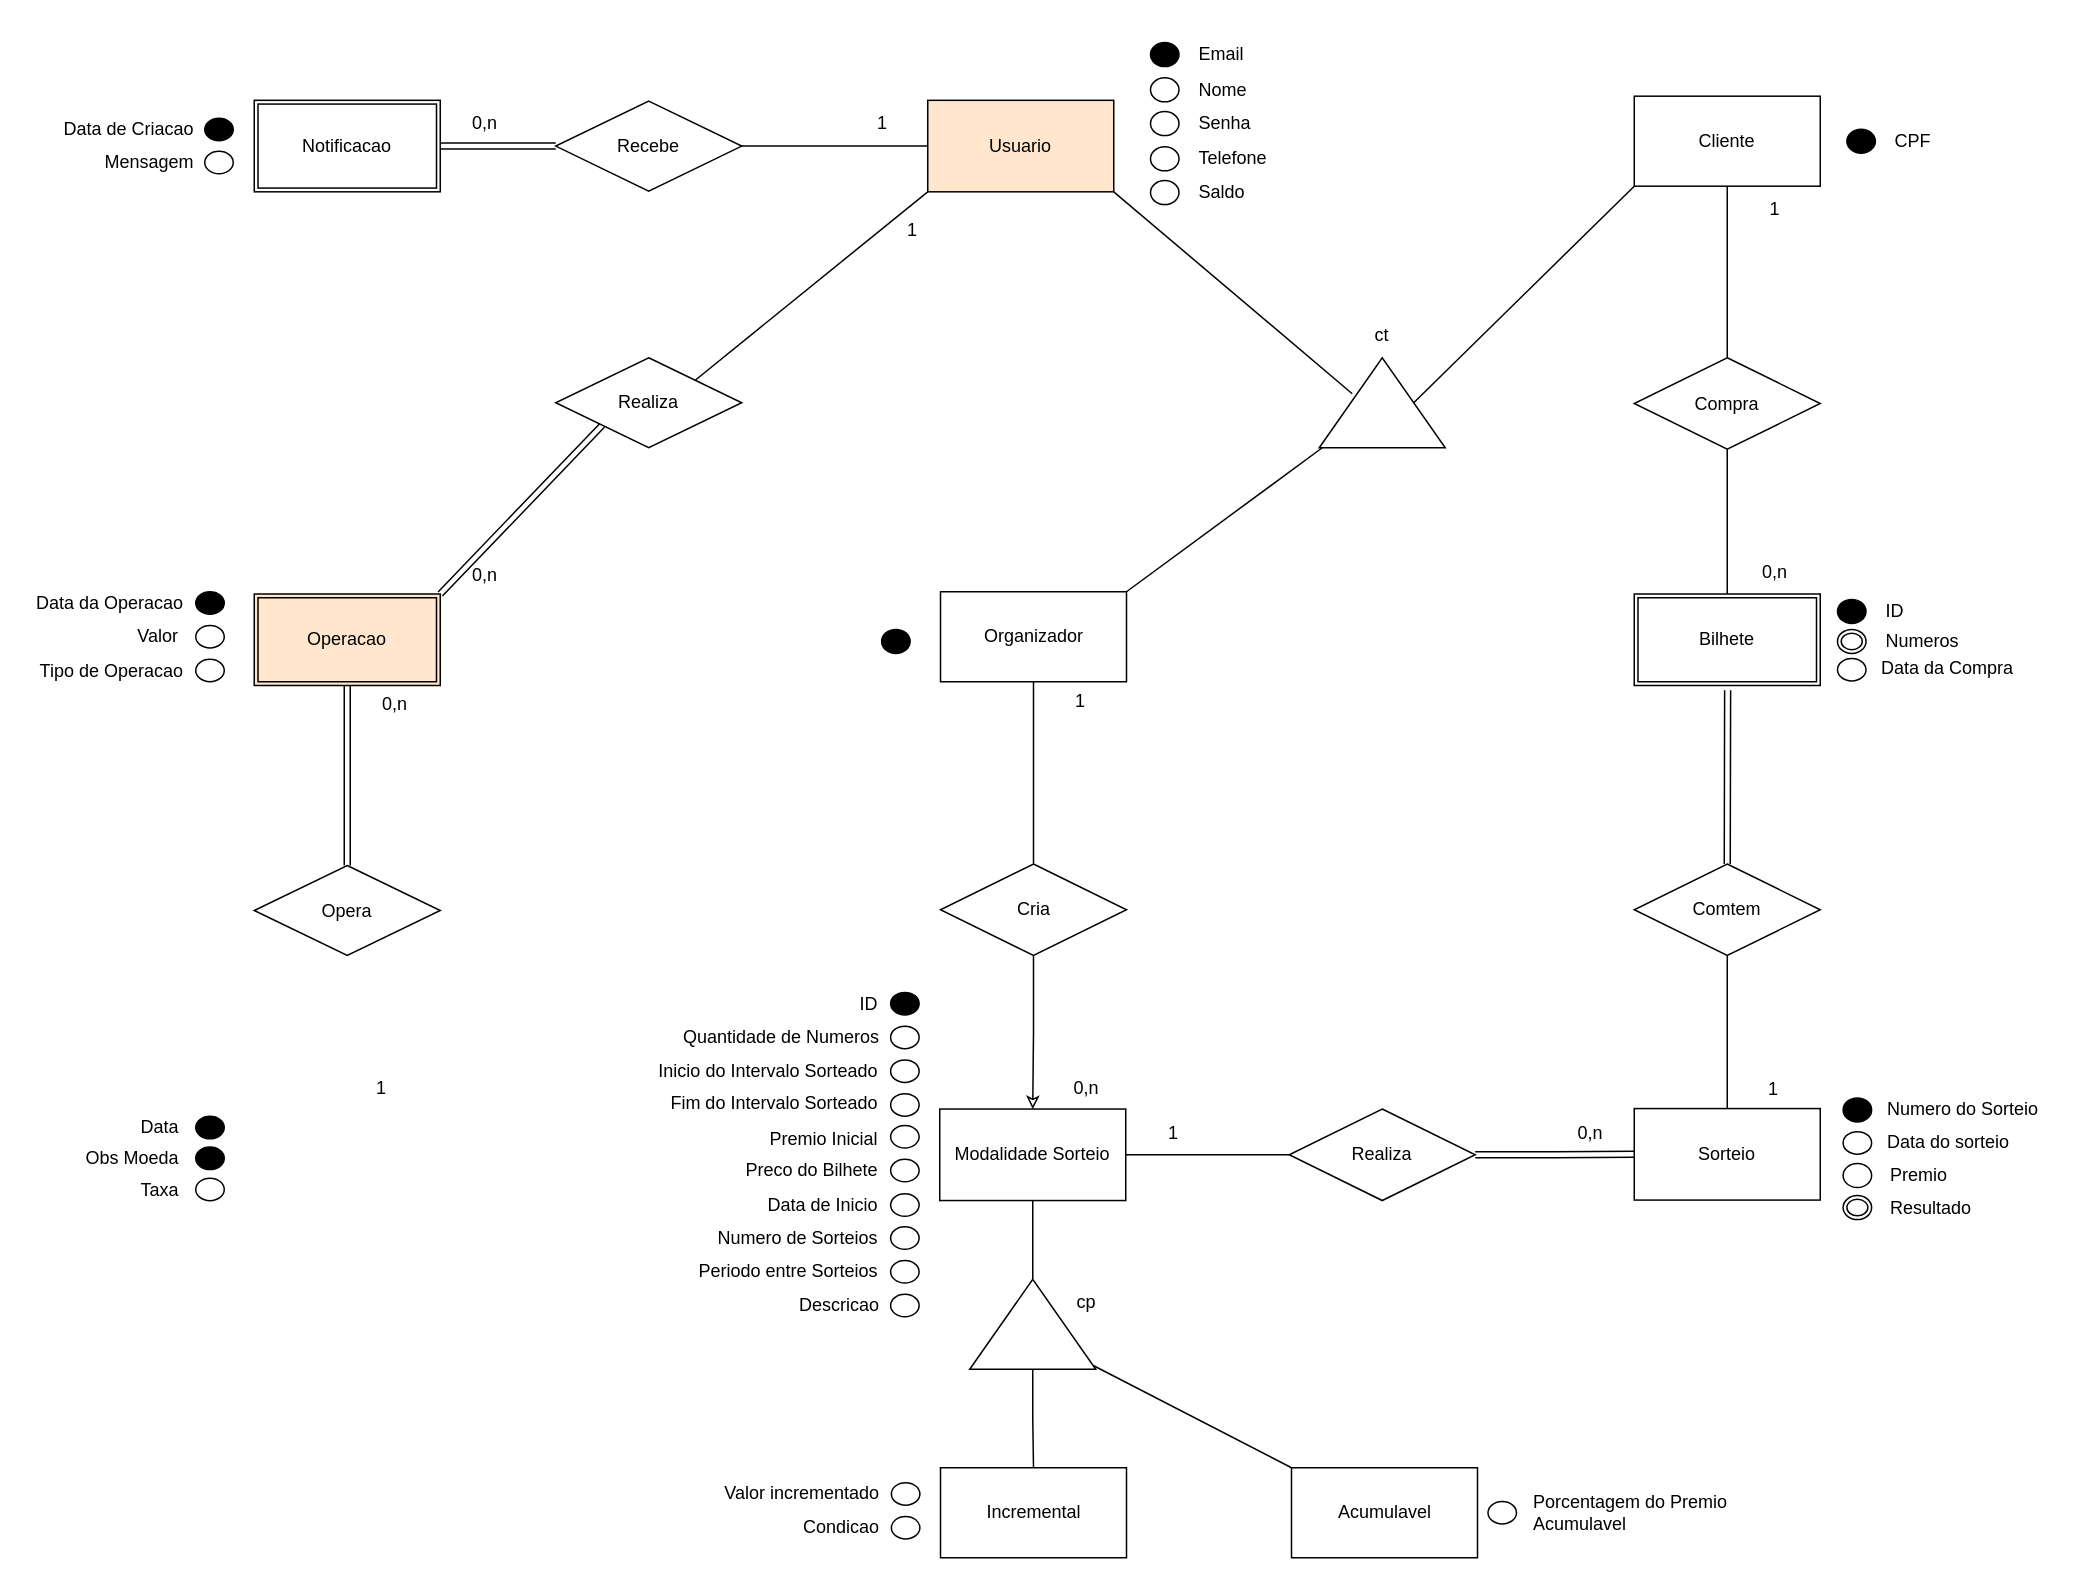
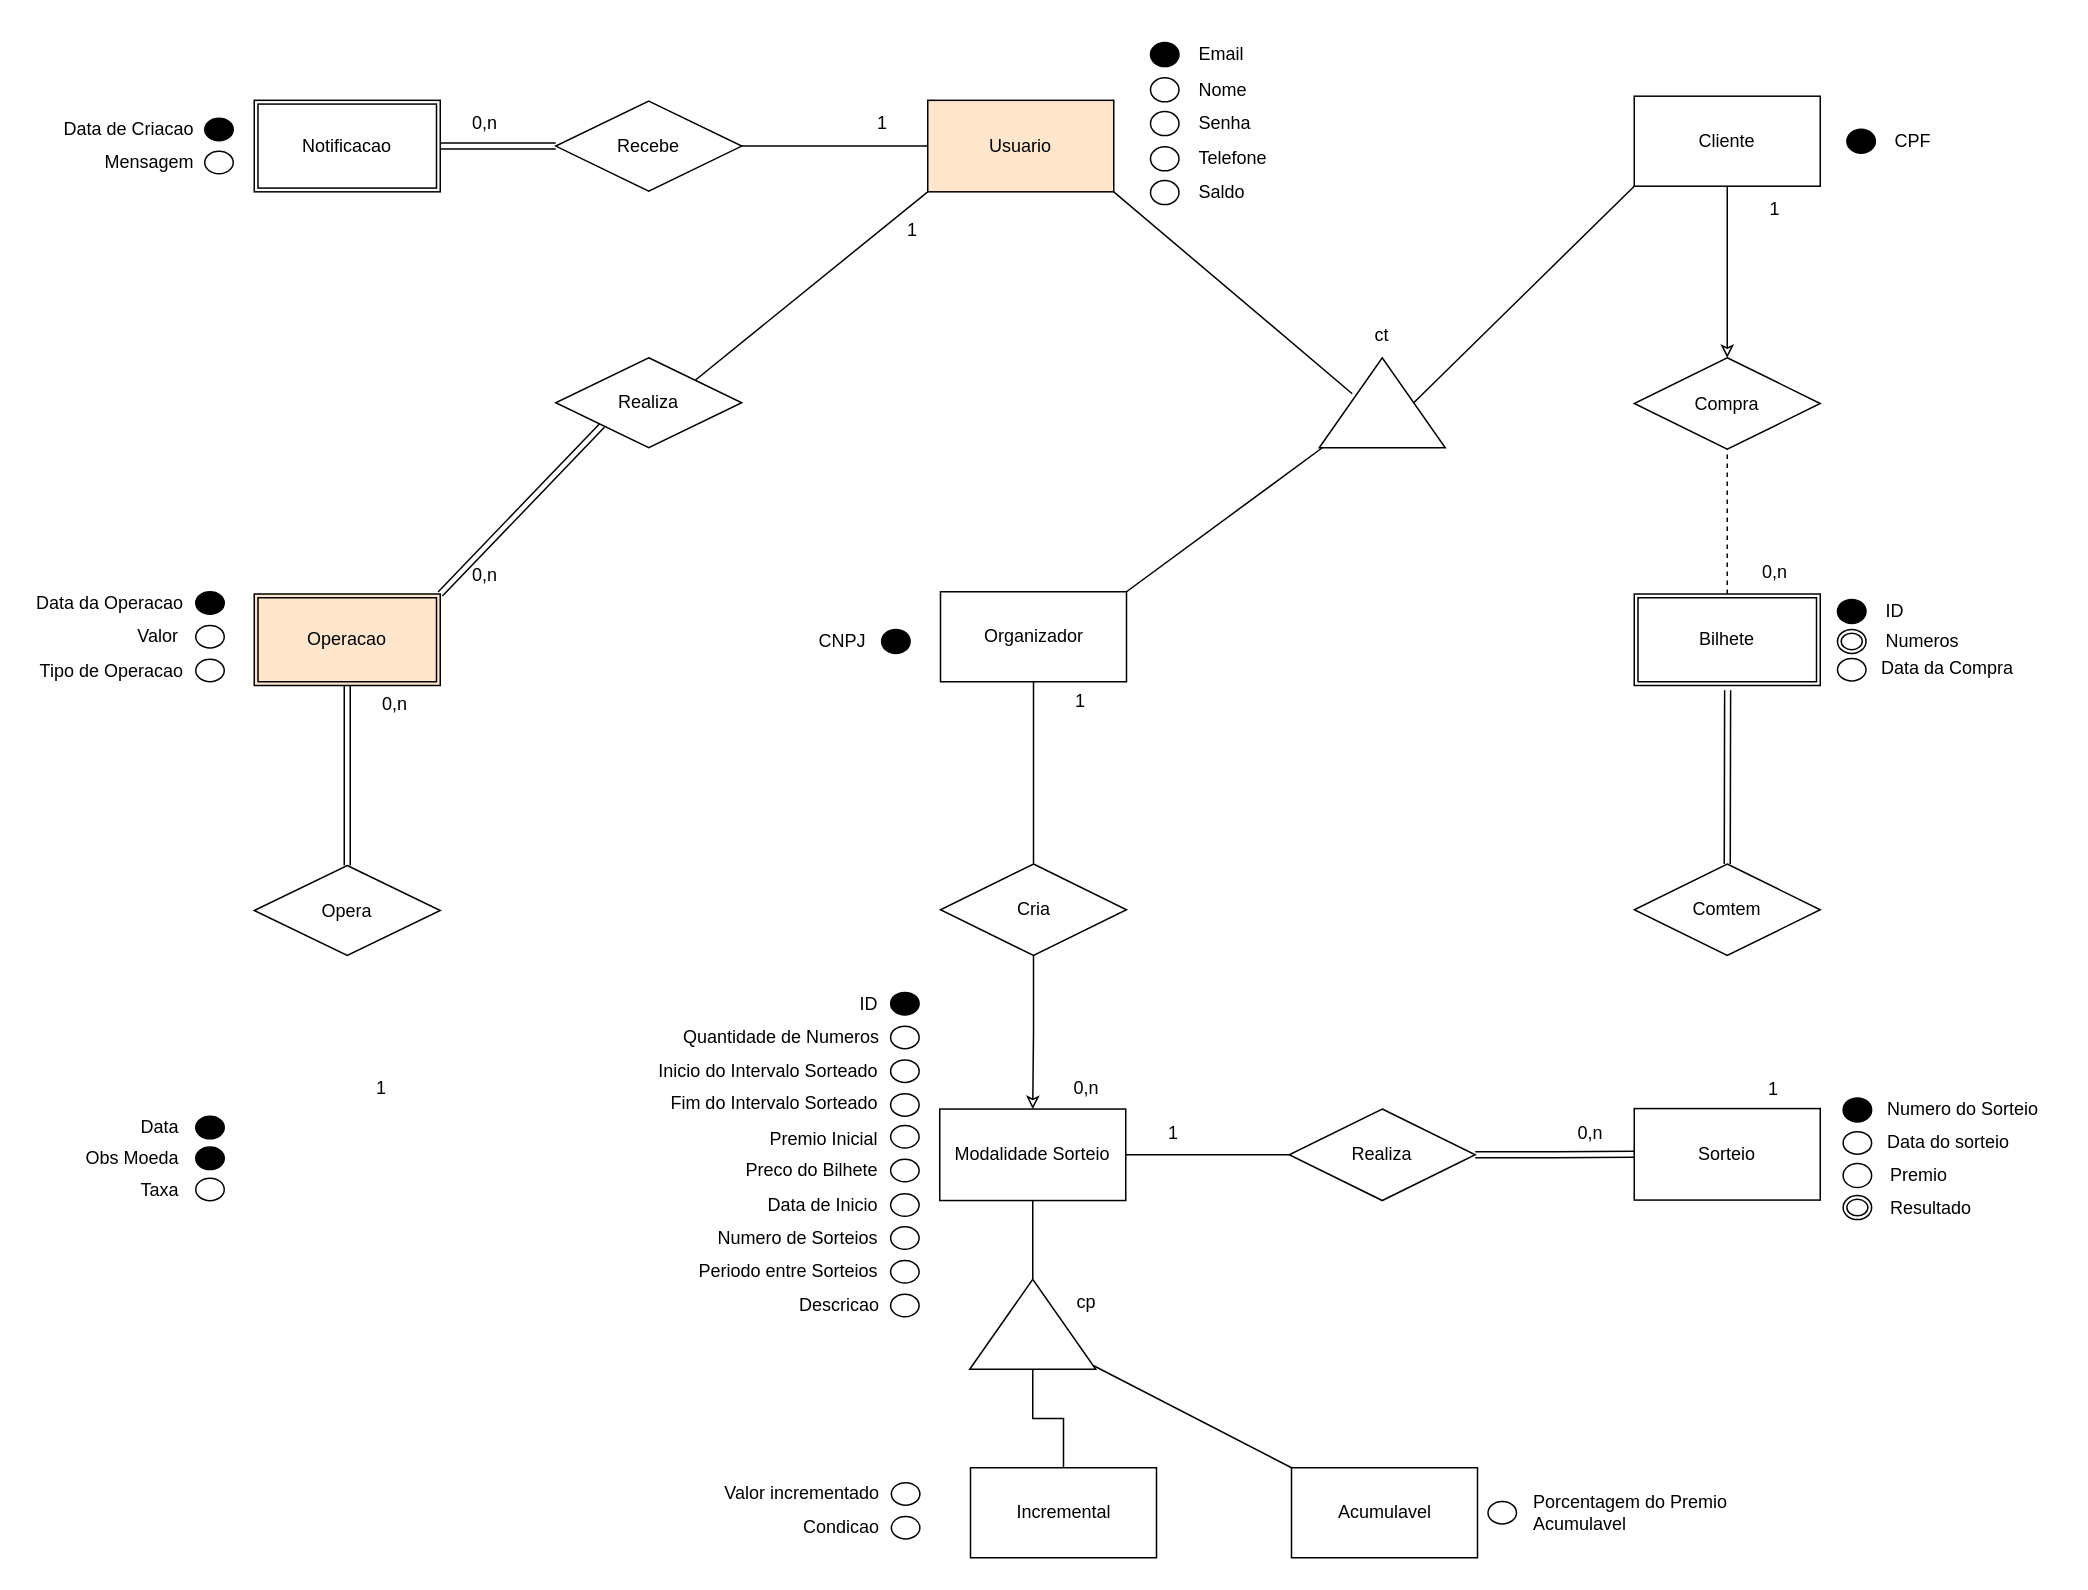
edge "Cliente" -- "Compra": arrowhead none -> classic
edge "Compra" -- "Bilhete": style solid -> dashed
node "CNPJ": added
edge "Comtem" -- "Sorteio": removed
node "Incremental": moved (1034, 1513) -> (1064, 1513)
